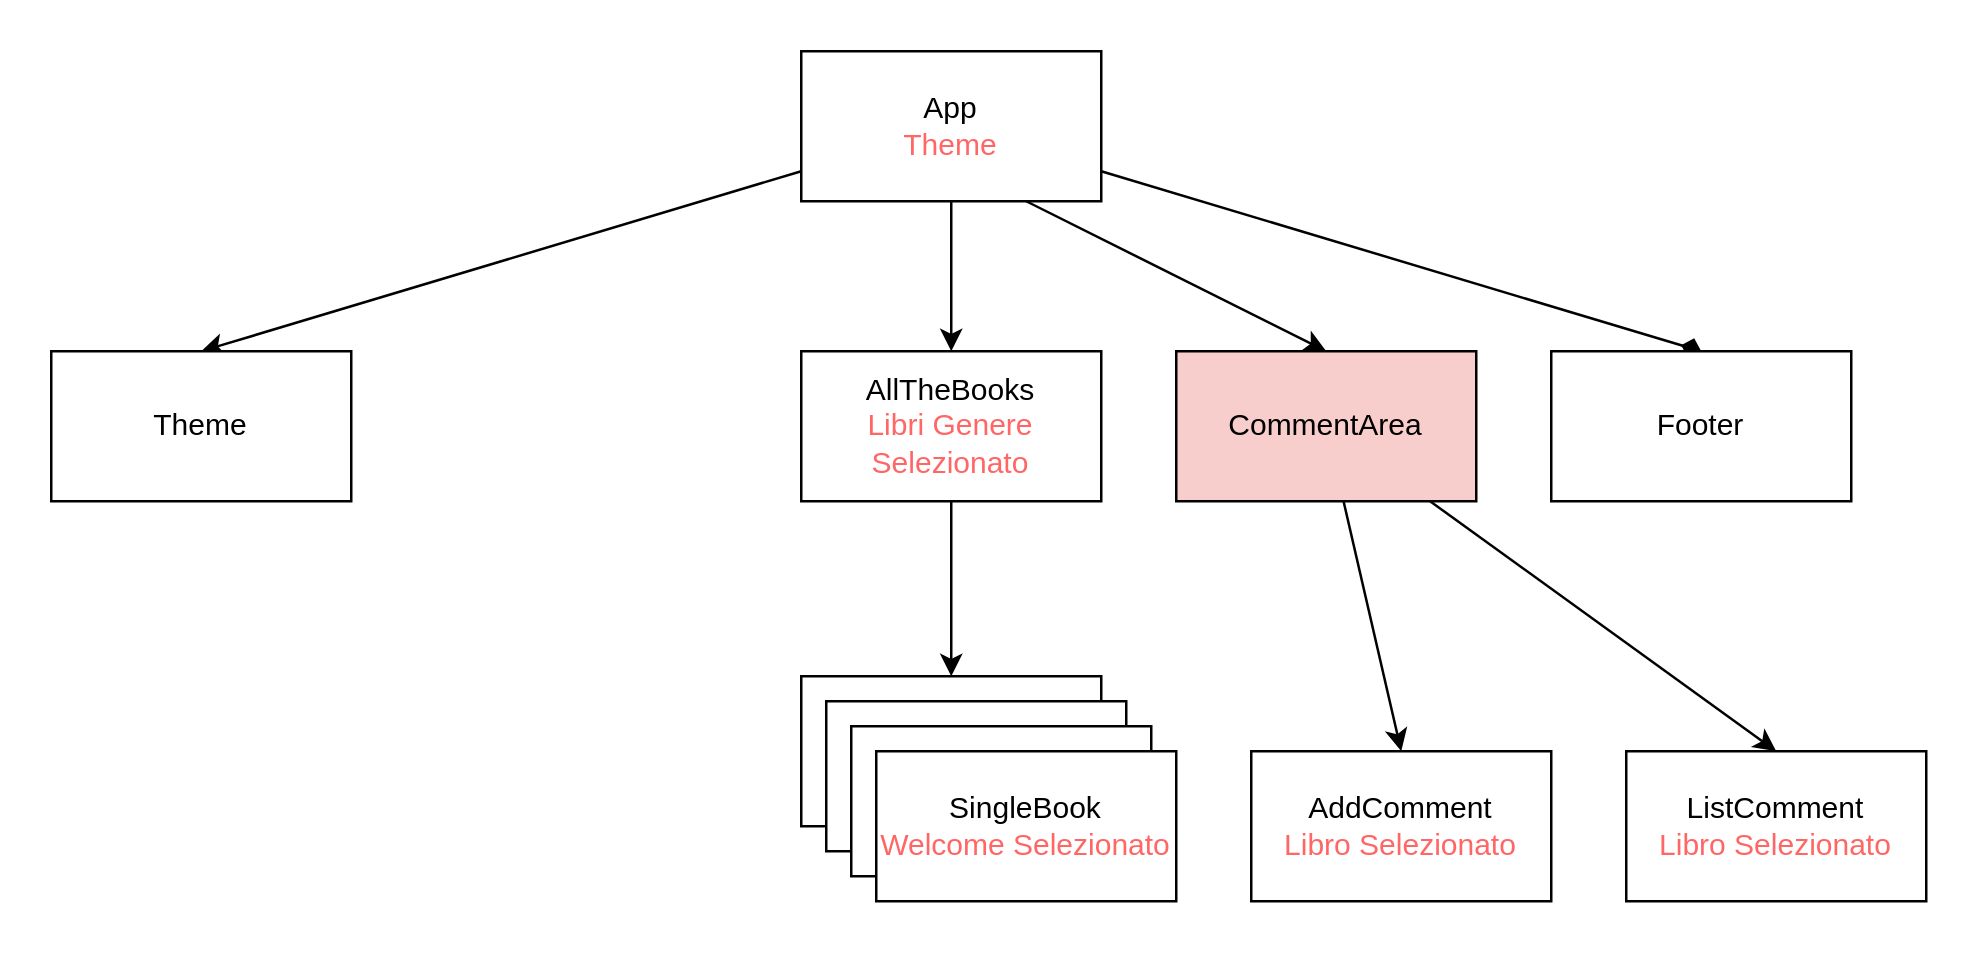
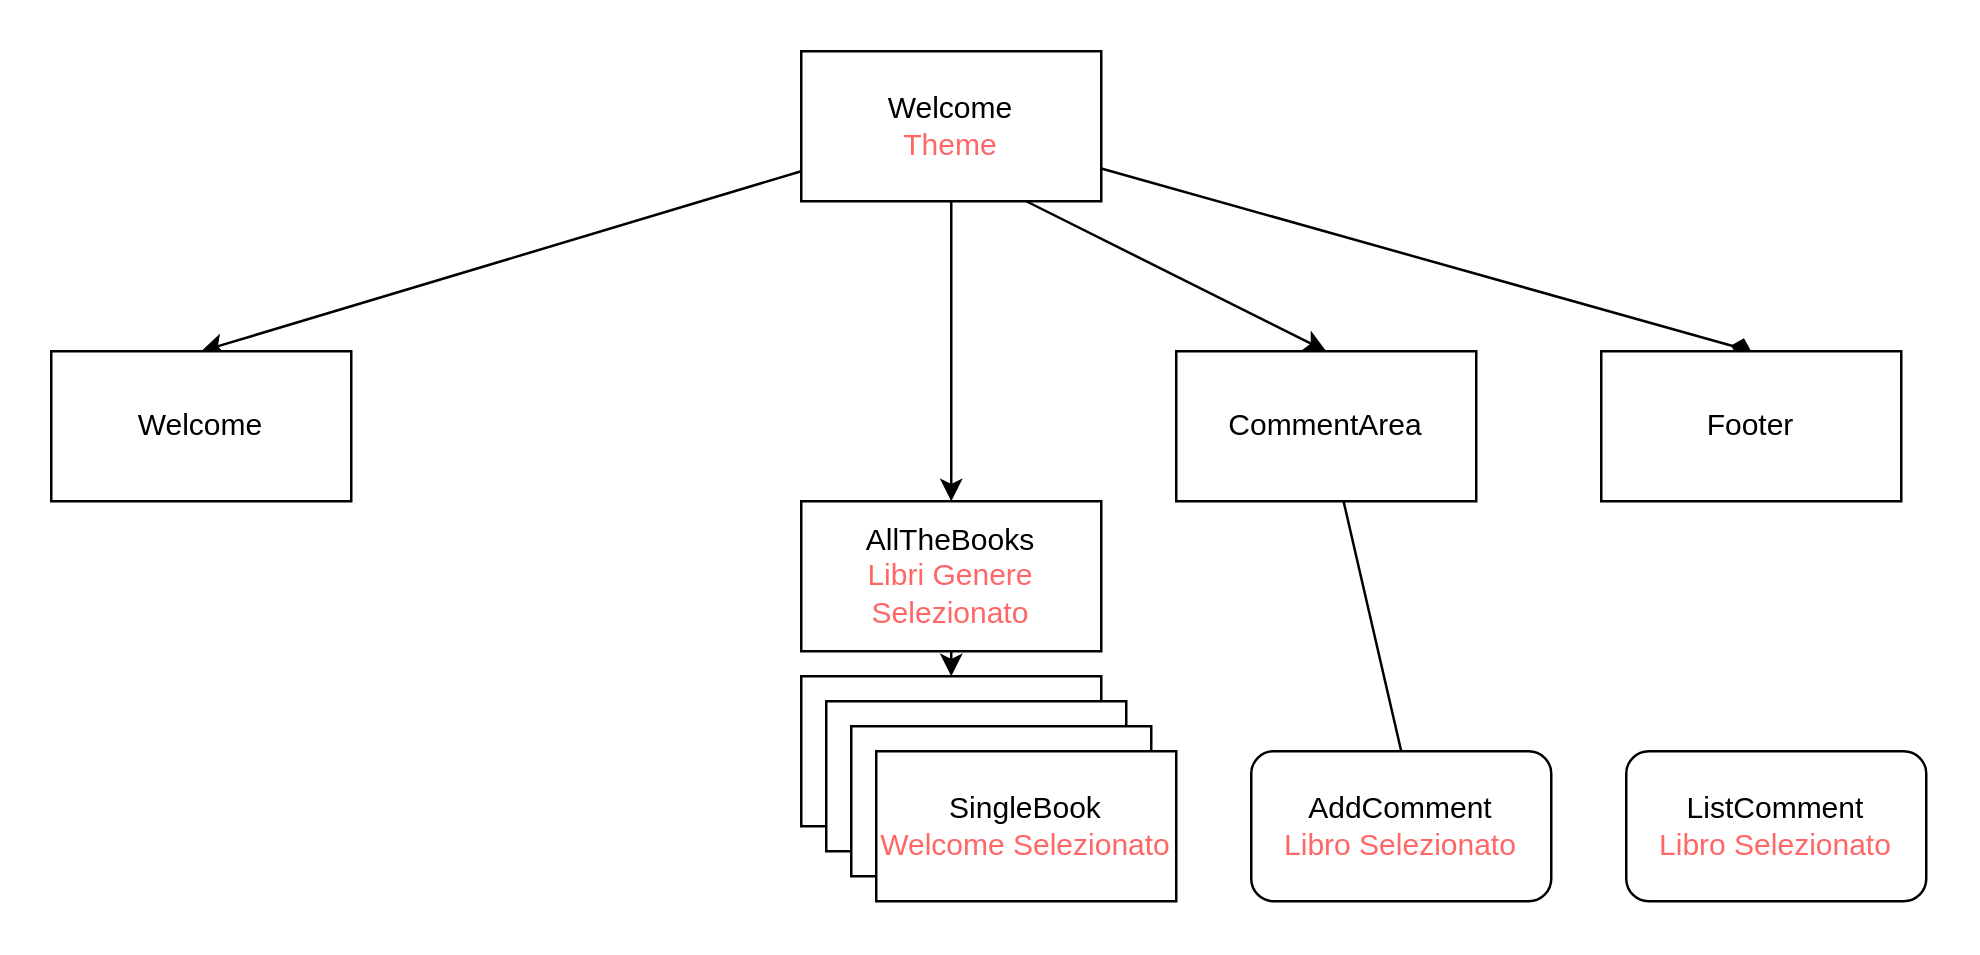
node "App Theme": label "App Theme" -> "Welcome Theme"
node "Theme": label "Theme" -> "Welcome"
node "AllTheBooks Libri Genere Selezionato": moved (951, 426) -> (951, 576)
node "CommentArea": fillcolor #f8cecc -> #ffffff
node "Footer": moved (1701, 426) -> (1751, 426)
edge "CommentArea" -> "ListComment Libro Selezionato": removed
edge "CommentArea" -> "AddComment Libro Selezionato": arrowhead classic -> none
node "AddComment Libro Selezionato": shape rectangle -> rounded rectangle
node "ListComment Libro Selezionato": shape rectangle -> rounded rectangle
